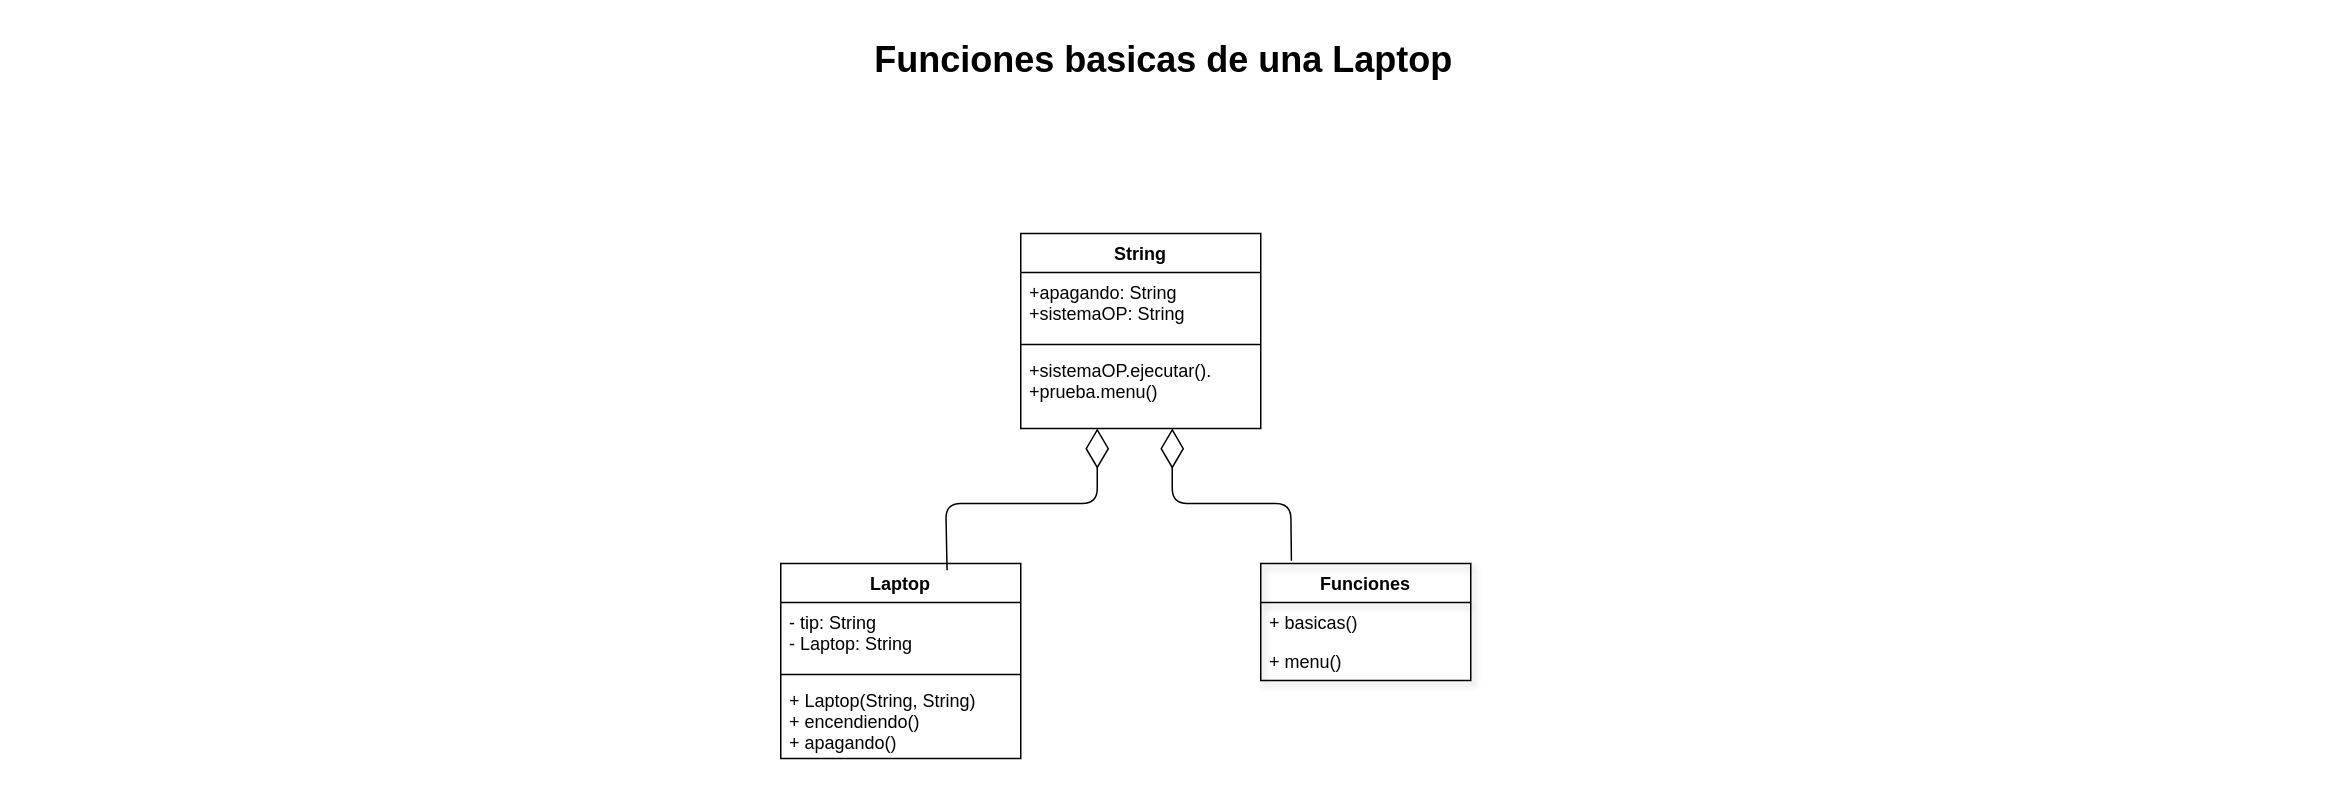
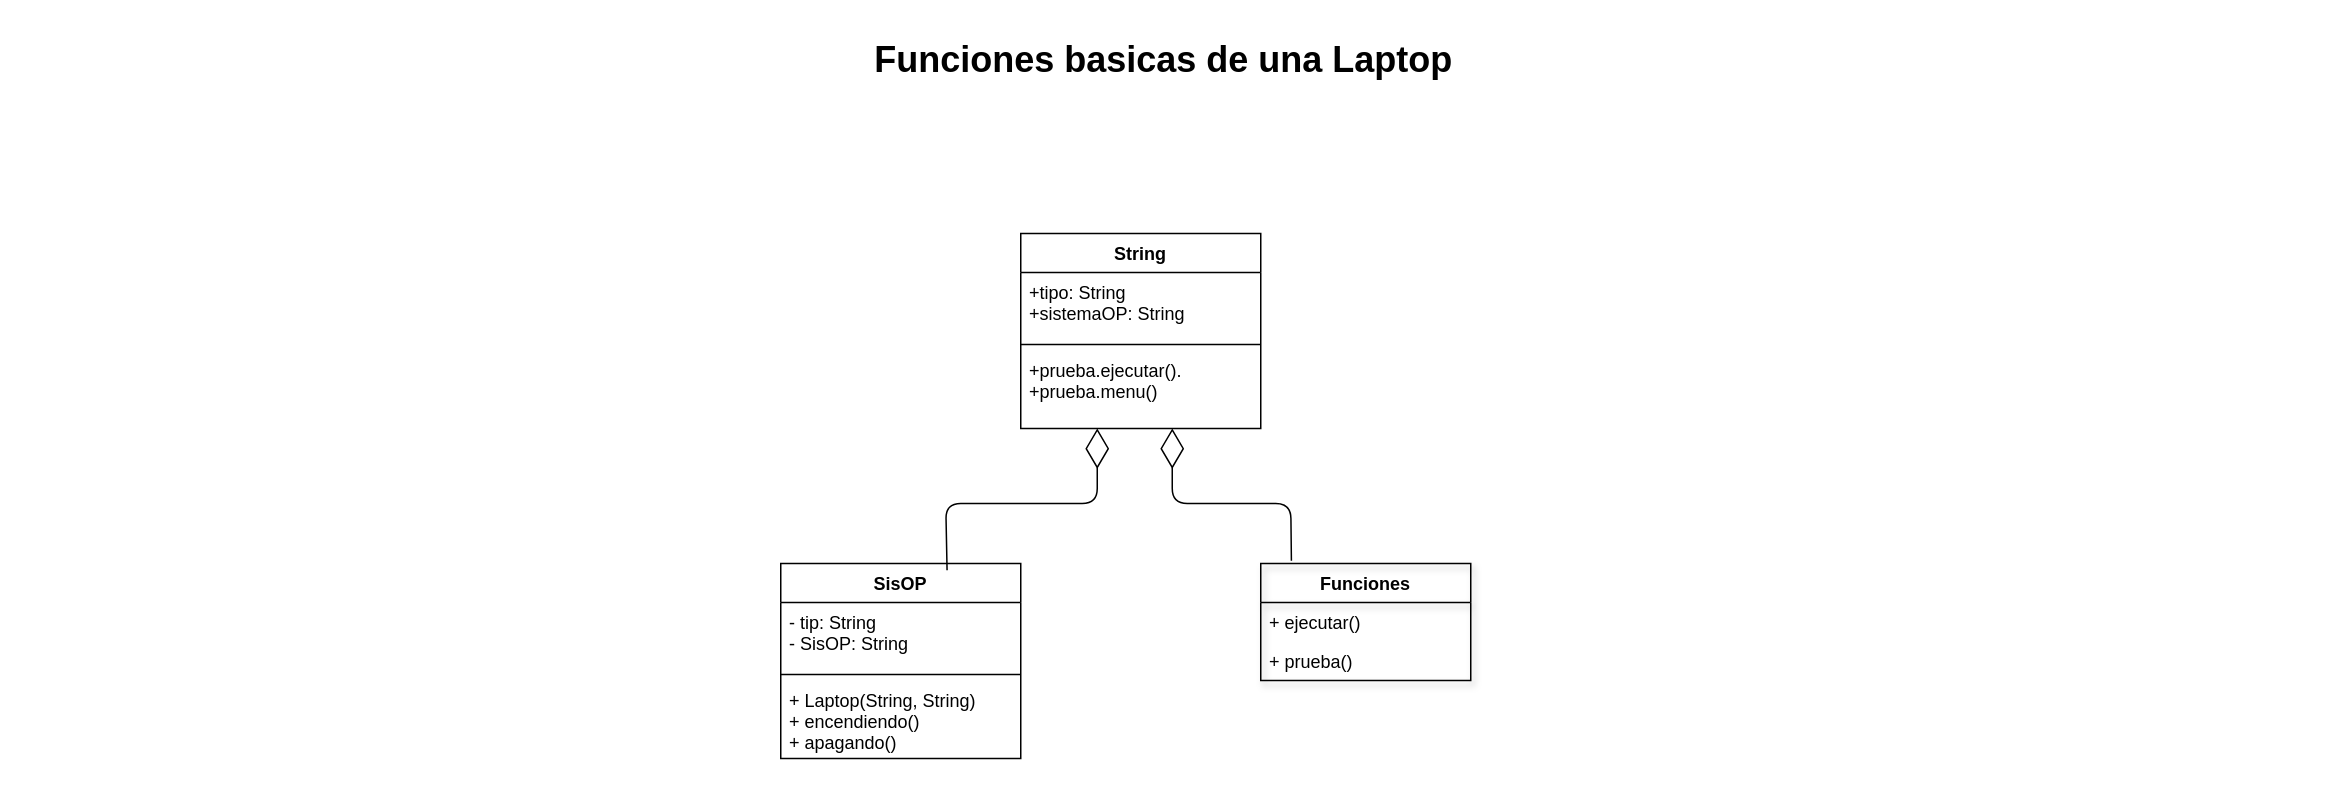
node "+apagando: String +sistemaOP: String": label "+apagando: String +sistemaOP: String" -> "+tipo: String +sistemaOP: String"
node "+sistemaOP.ejecutar(). +prueba.menu()": label "+sistemaOP.ejecutar(). +prueba.menu()" -> "+prueba.ejecutar(). +prueba.menu()"
node "Laptop": label "Laptop" -> "SisOP"
node "- tip: String - Laptop: String": label "- tip: String - Laptop: String" -> "- tip: String - SisOP: String"
node "+ basicas()": label "+ basicas()" -> "+ ejecutar()"
node "+ menu()": label "+ menu()" -> "+ prueba()"
